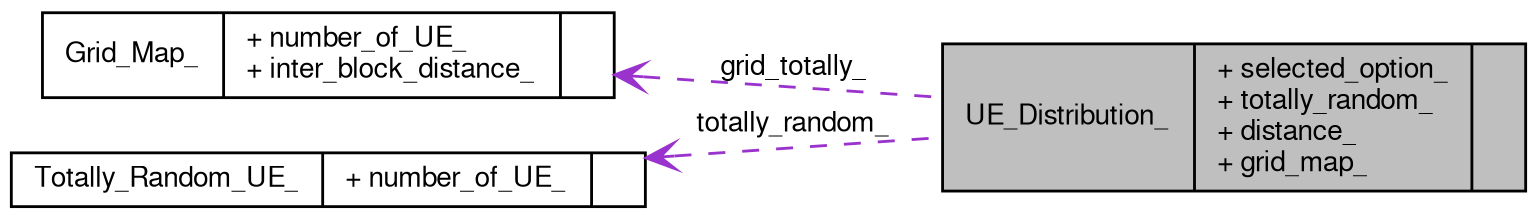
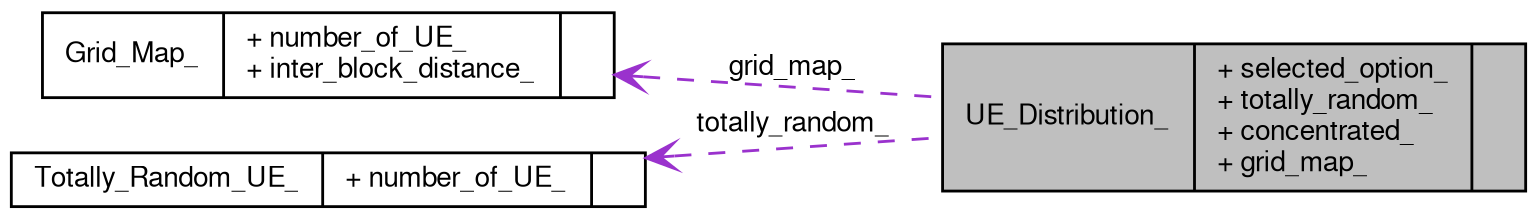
edge "UE_Distribution_" -> "Grid_Map_": label "grid_totally_" -> "grid_map_"
node "UE_Distribution_": text "+ distance_" -> "+ concentrated_"
